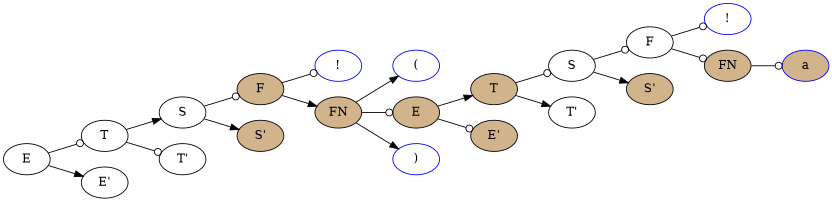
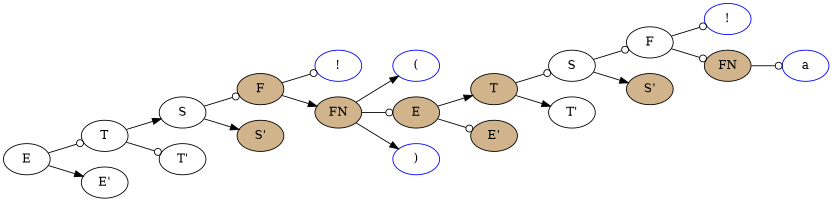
node "a": fillcolor tan -> white
